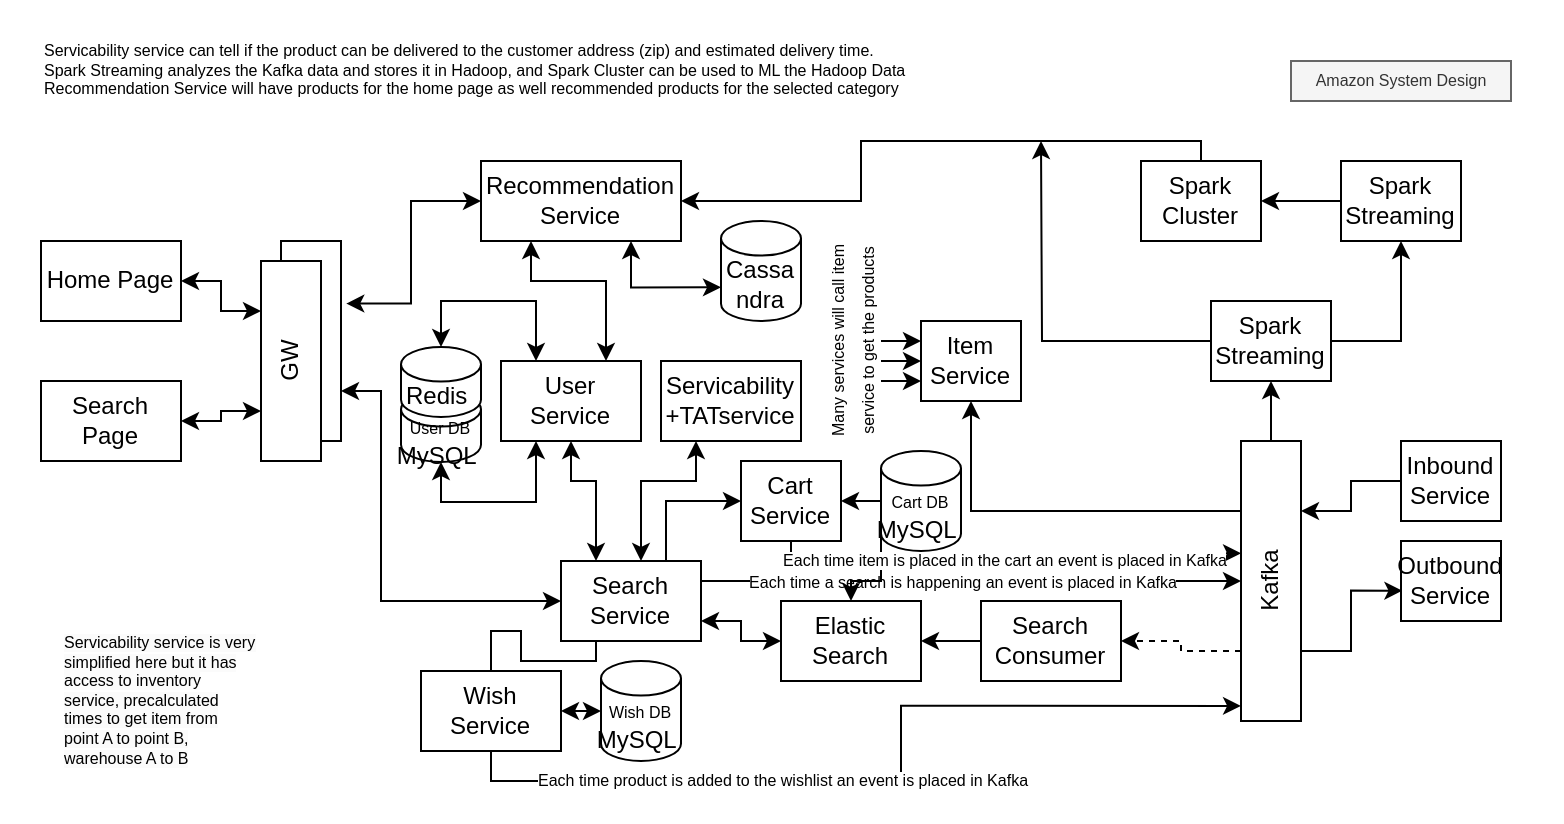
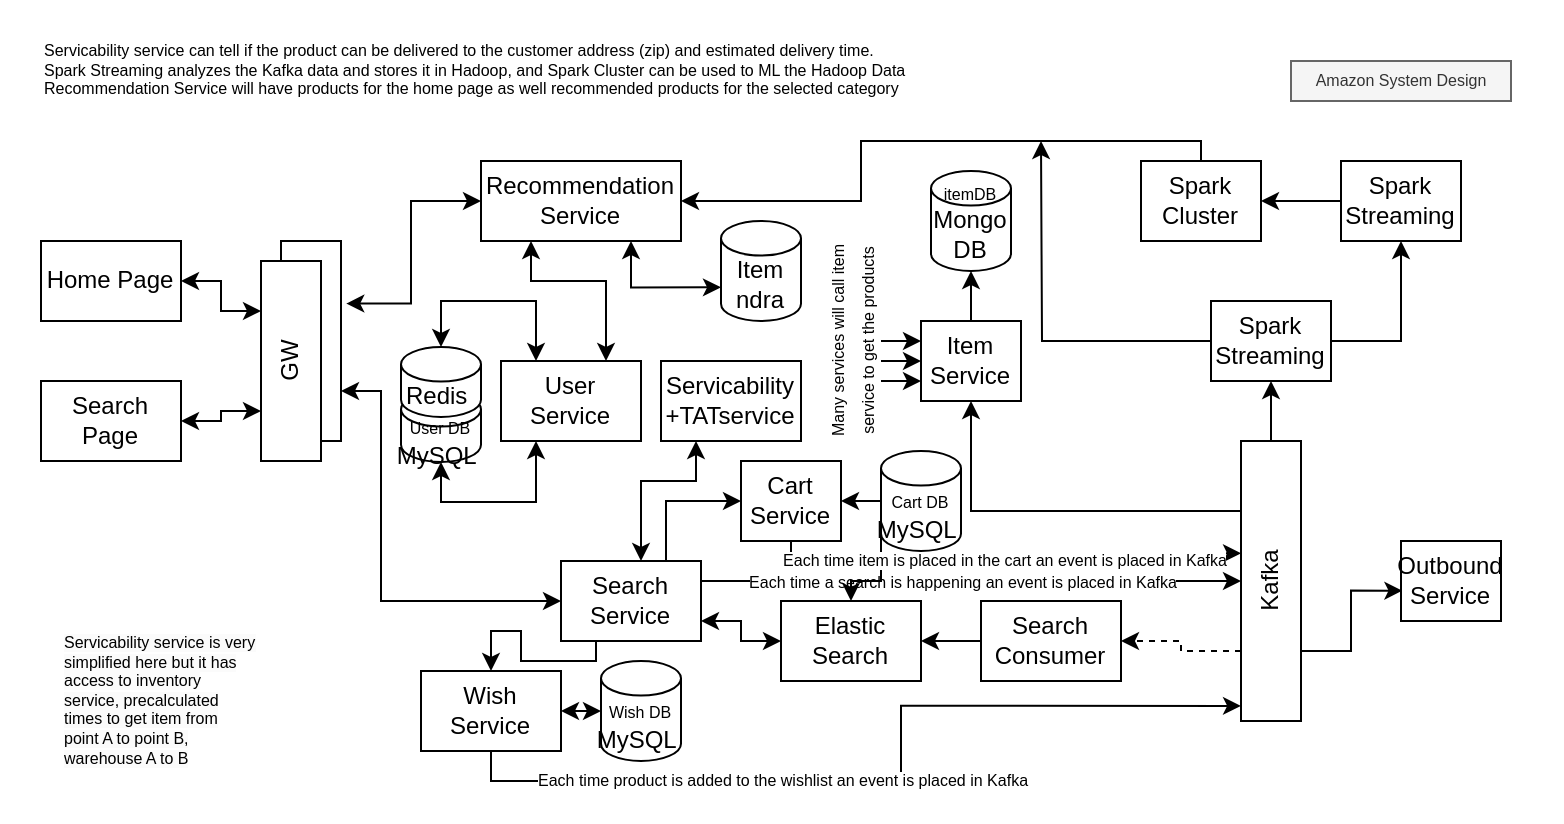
node "itemDB Mongo DB": added
node "Cassa ndra": label "Cassa ndra" -> "Item ndra"
edge "Item Service" -> "itemDB Mongo DB": added
node "Inbound Service": removed
edge "User Service" -- "Search Service": removed
edge "Inbound Service" -> "Kafka": removed
edge "Search Service" -- "Wish Service": arrowhead none -> classic
